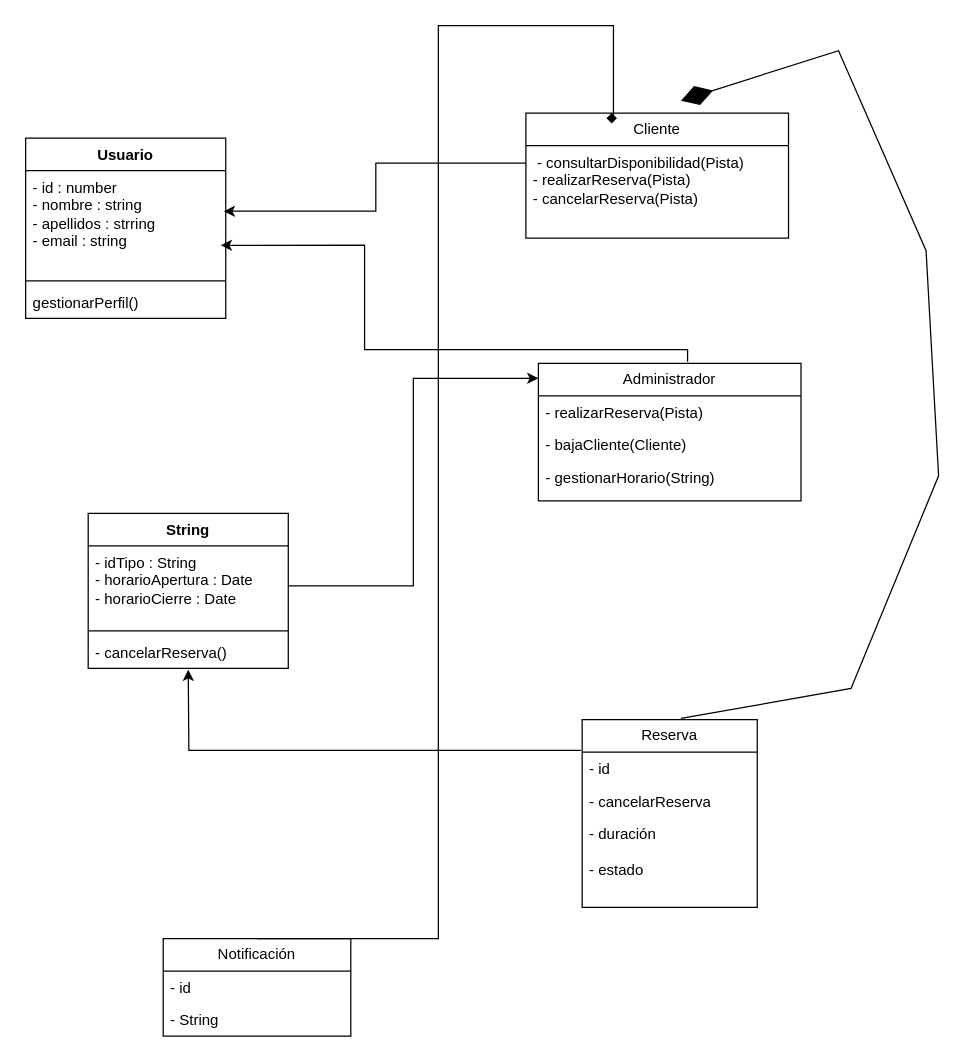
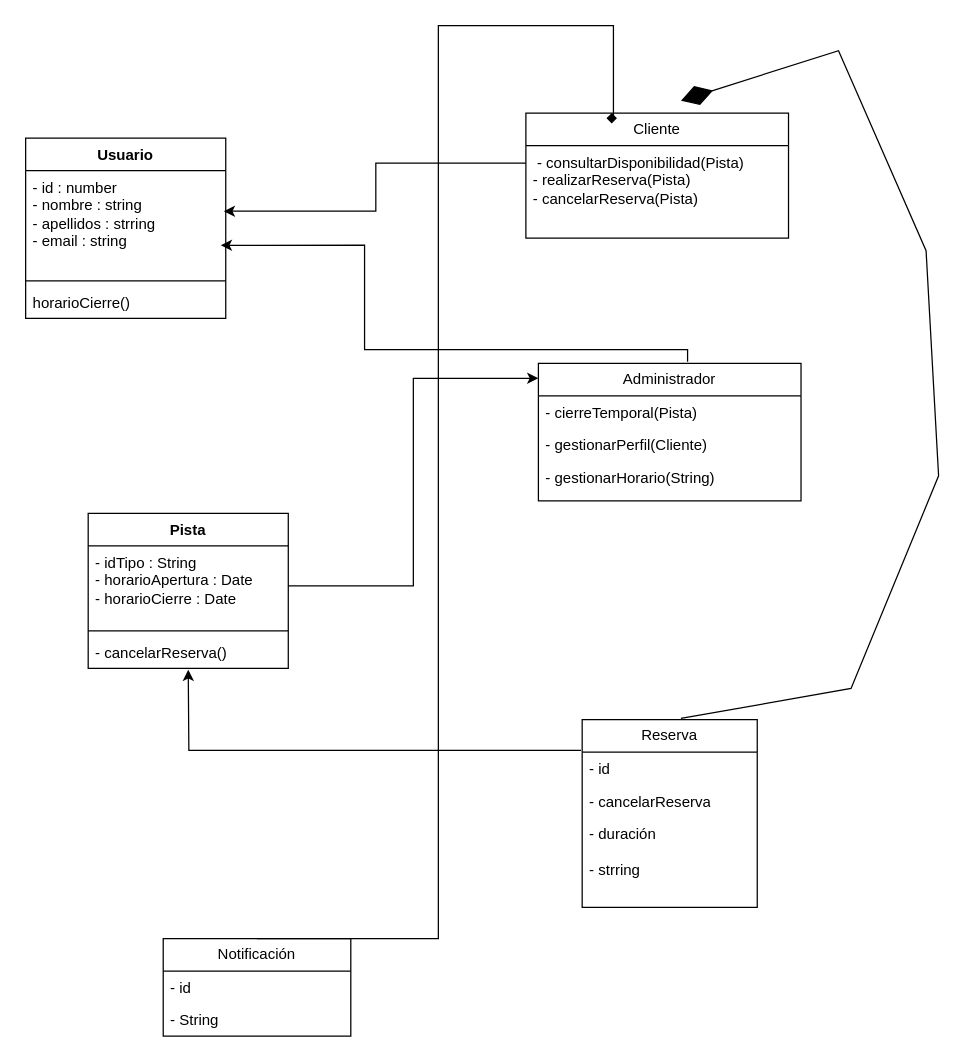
node "gestionarPerfil()": label "gestionarPerfil()" -> "horarioCierre()"
node "- realizarReserva(Pista)": label "- realizarReserva(Pista)" -> "- cierreTemporal(Pista)"
node "- bajaCliente(Cliente)": label "- bajaCliente(Cliente)" -> "- gestionarPerfil(Cliente)"
node "String": label "String" -> "Pista"
node "- duración - estado": label "- duración - estado" -> "- duración - strring"
